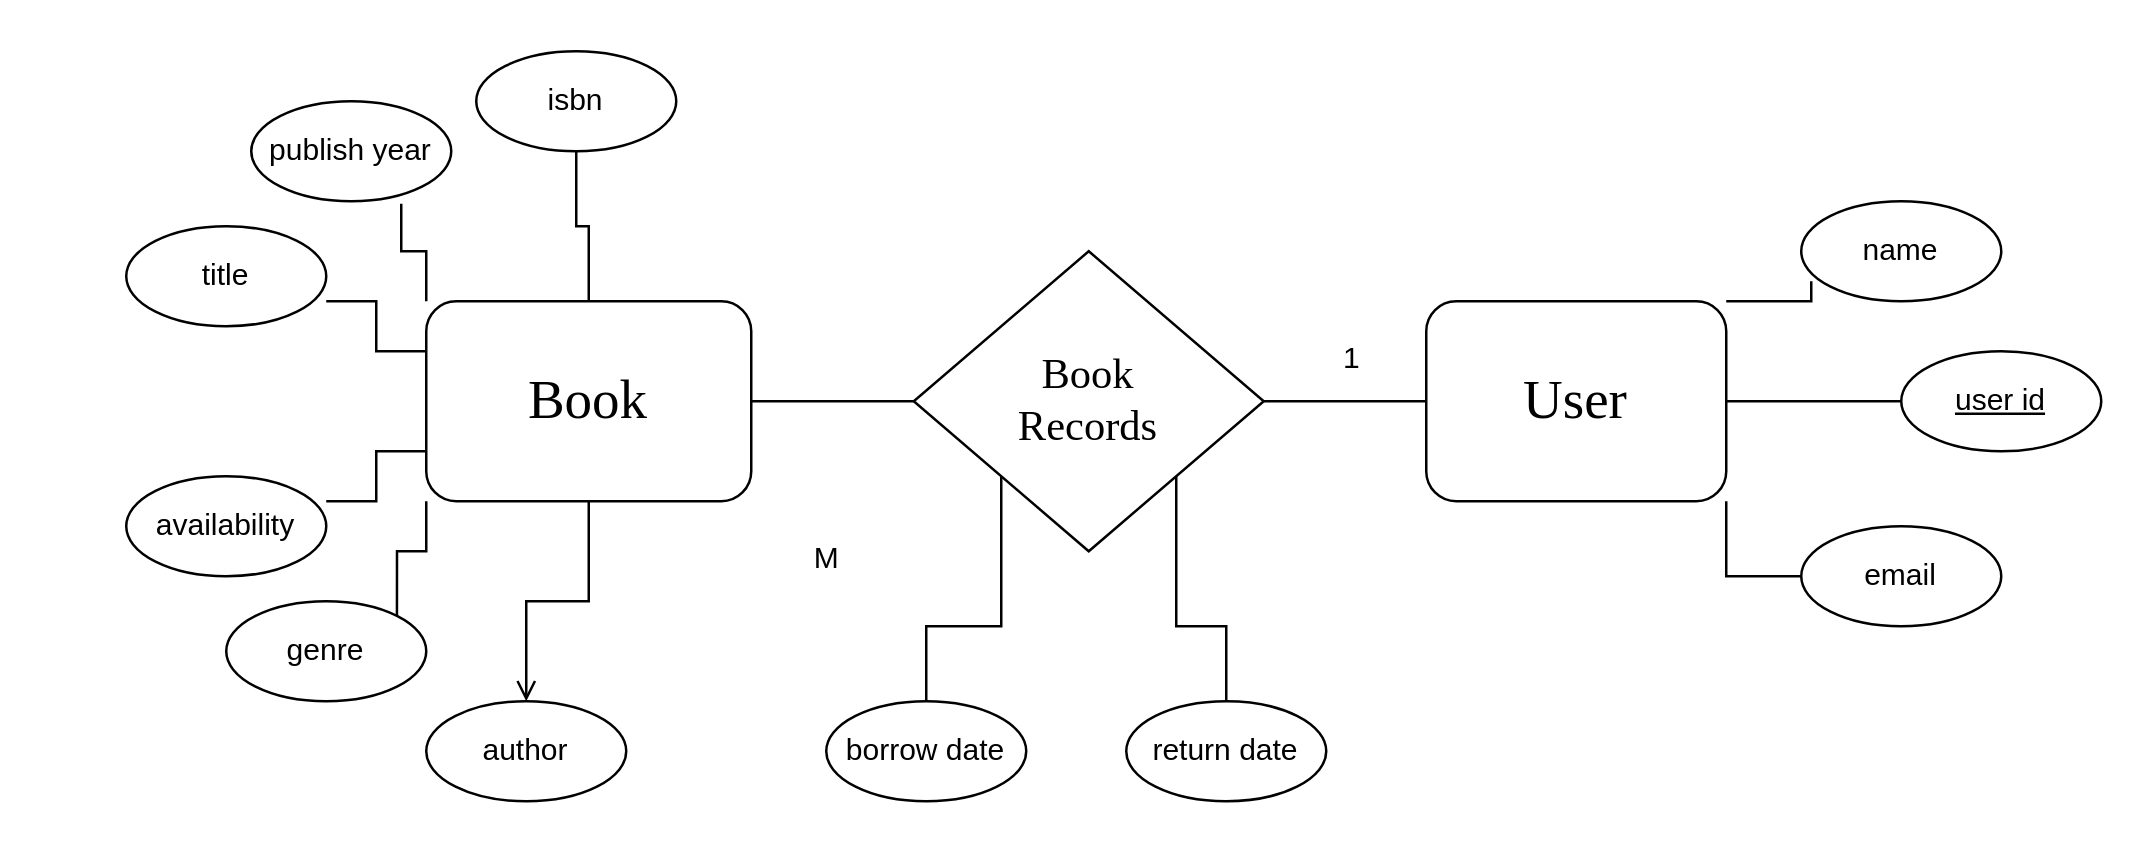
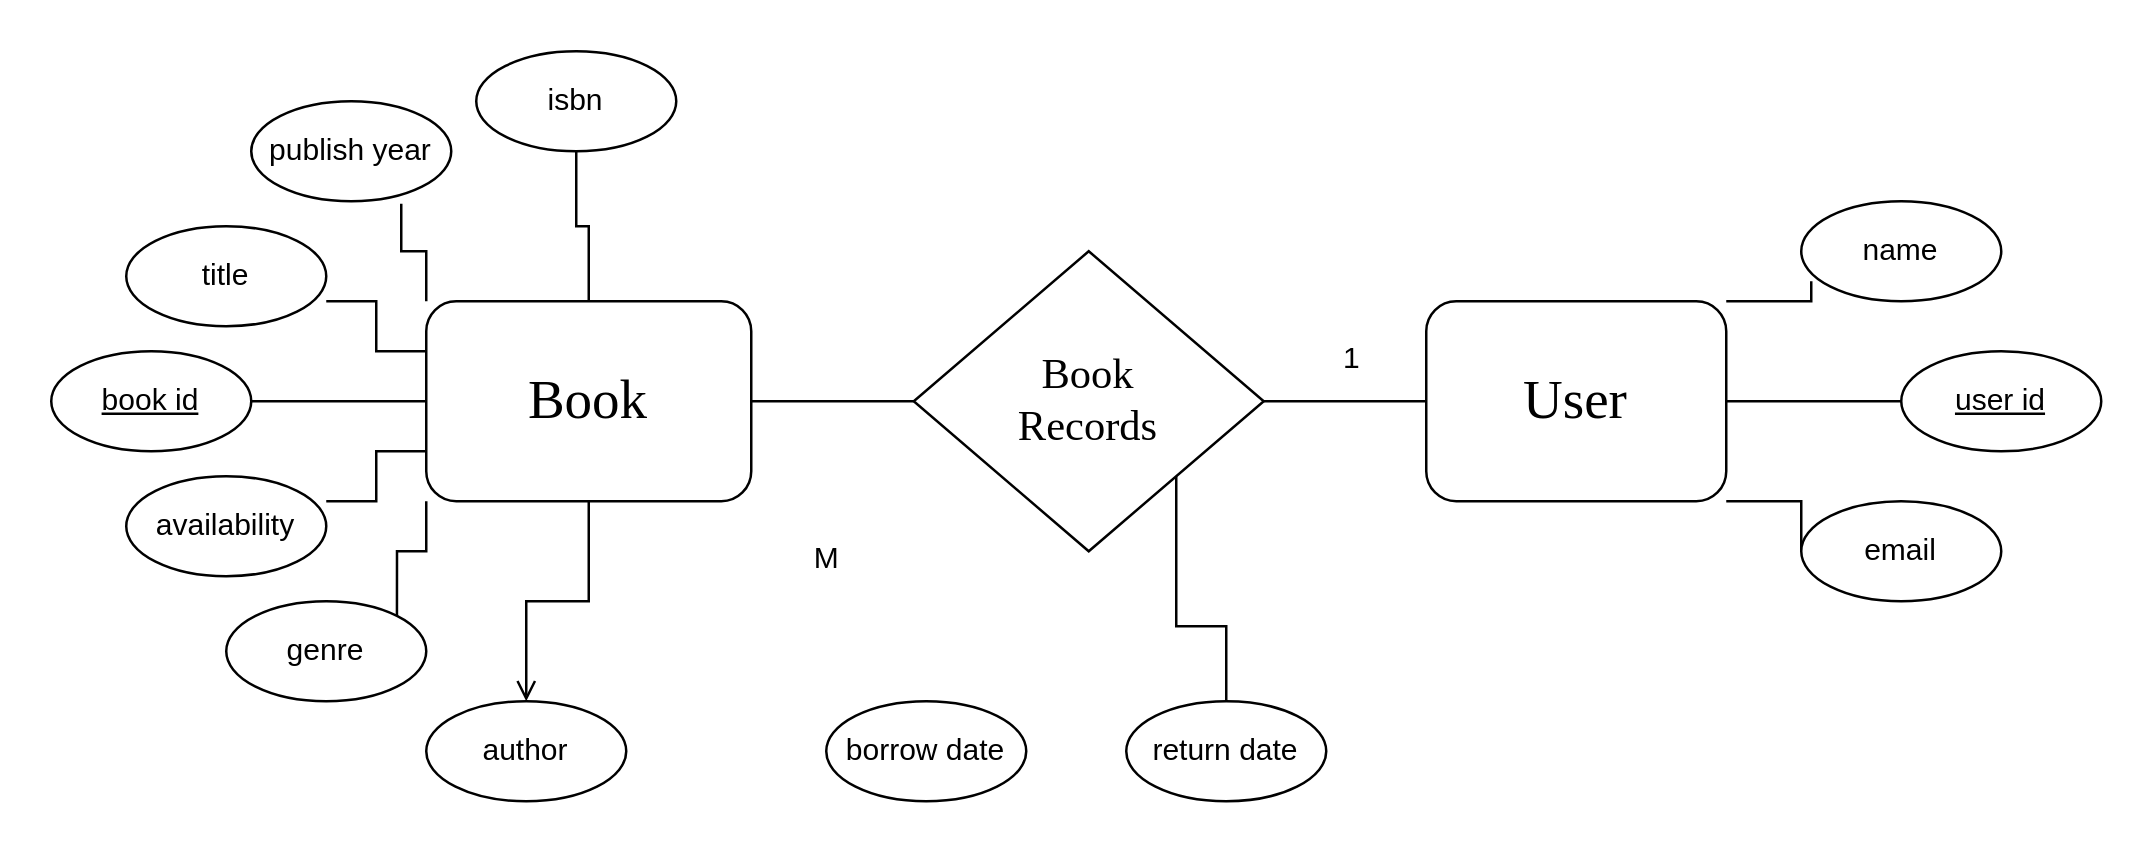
node "book id": added
edge "book id" -- "Book": added
node "email": moved (1901, 576) -> (1901, 551)
edge "Book Records" -- "borrow date": removed
